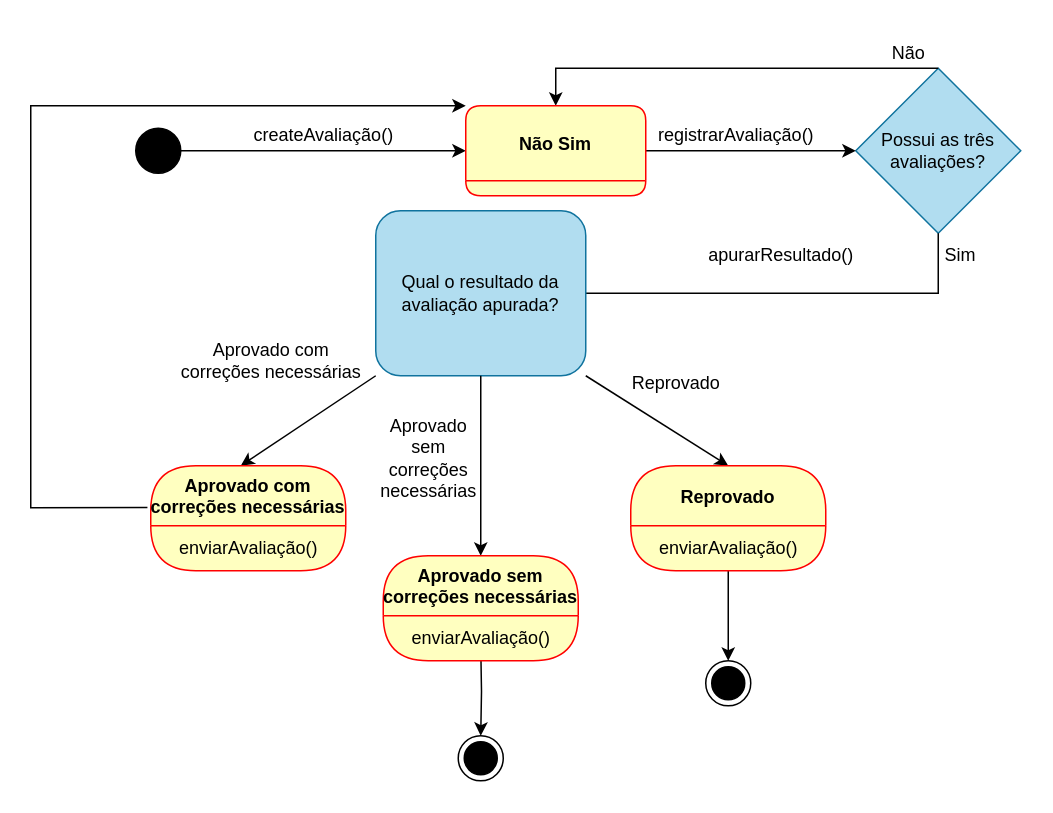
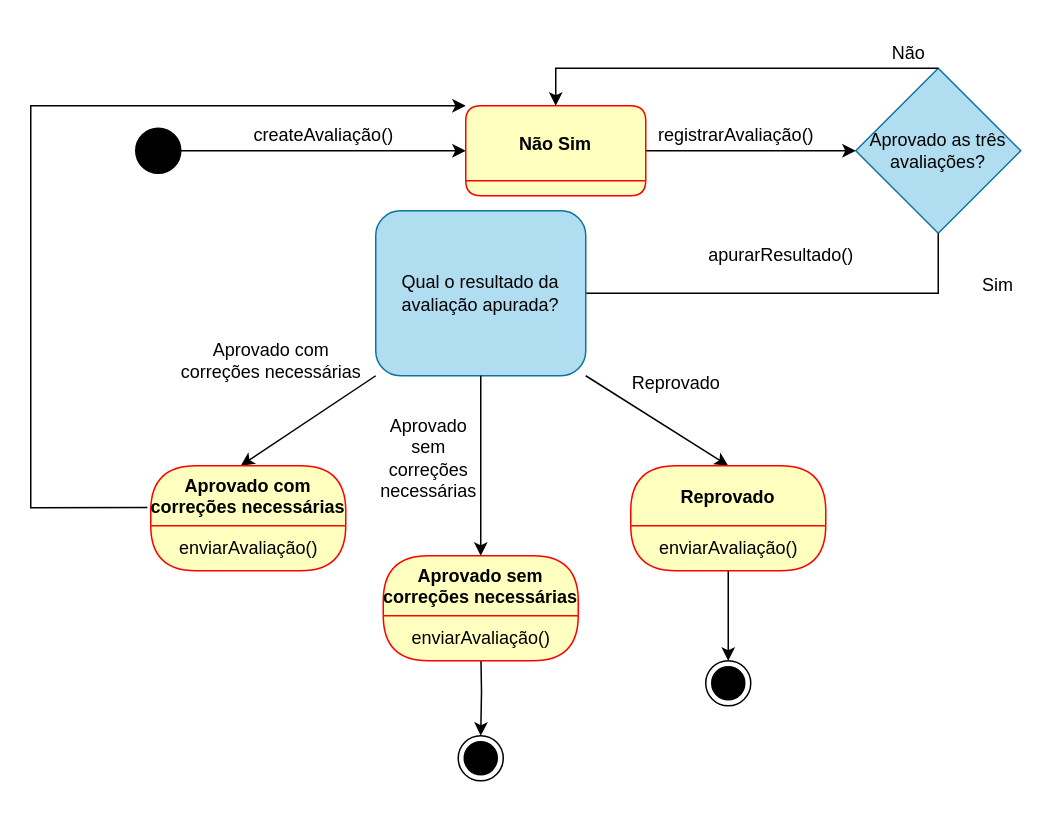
node "Possui as três avaliações?": label "Possui as três avaliações?" -> "Aprovado as três avaliações?"
node "Sim": moved (961, 256) -> (998, 286)
